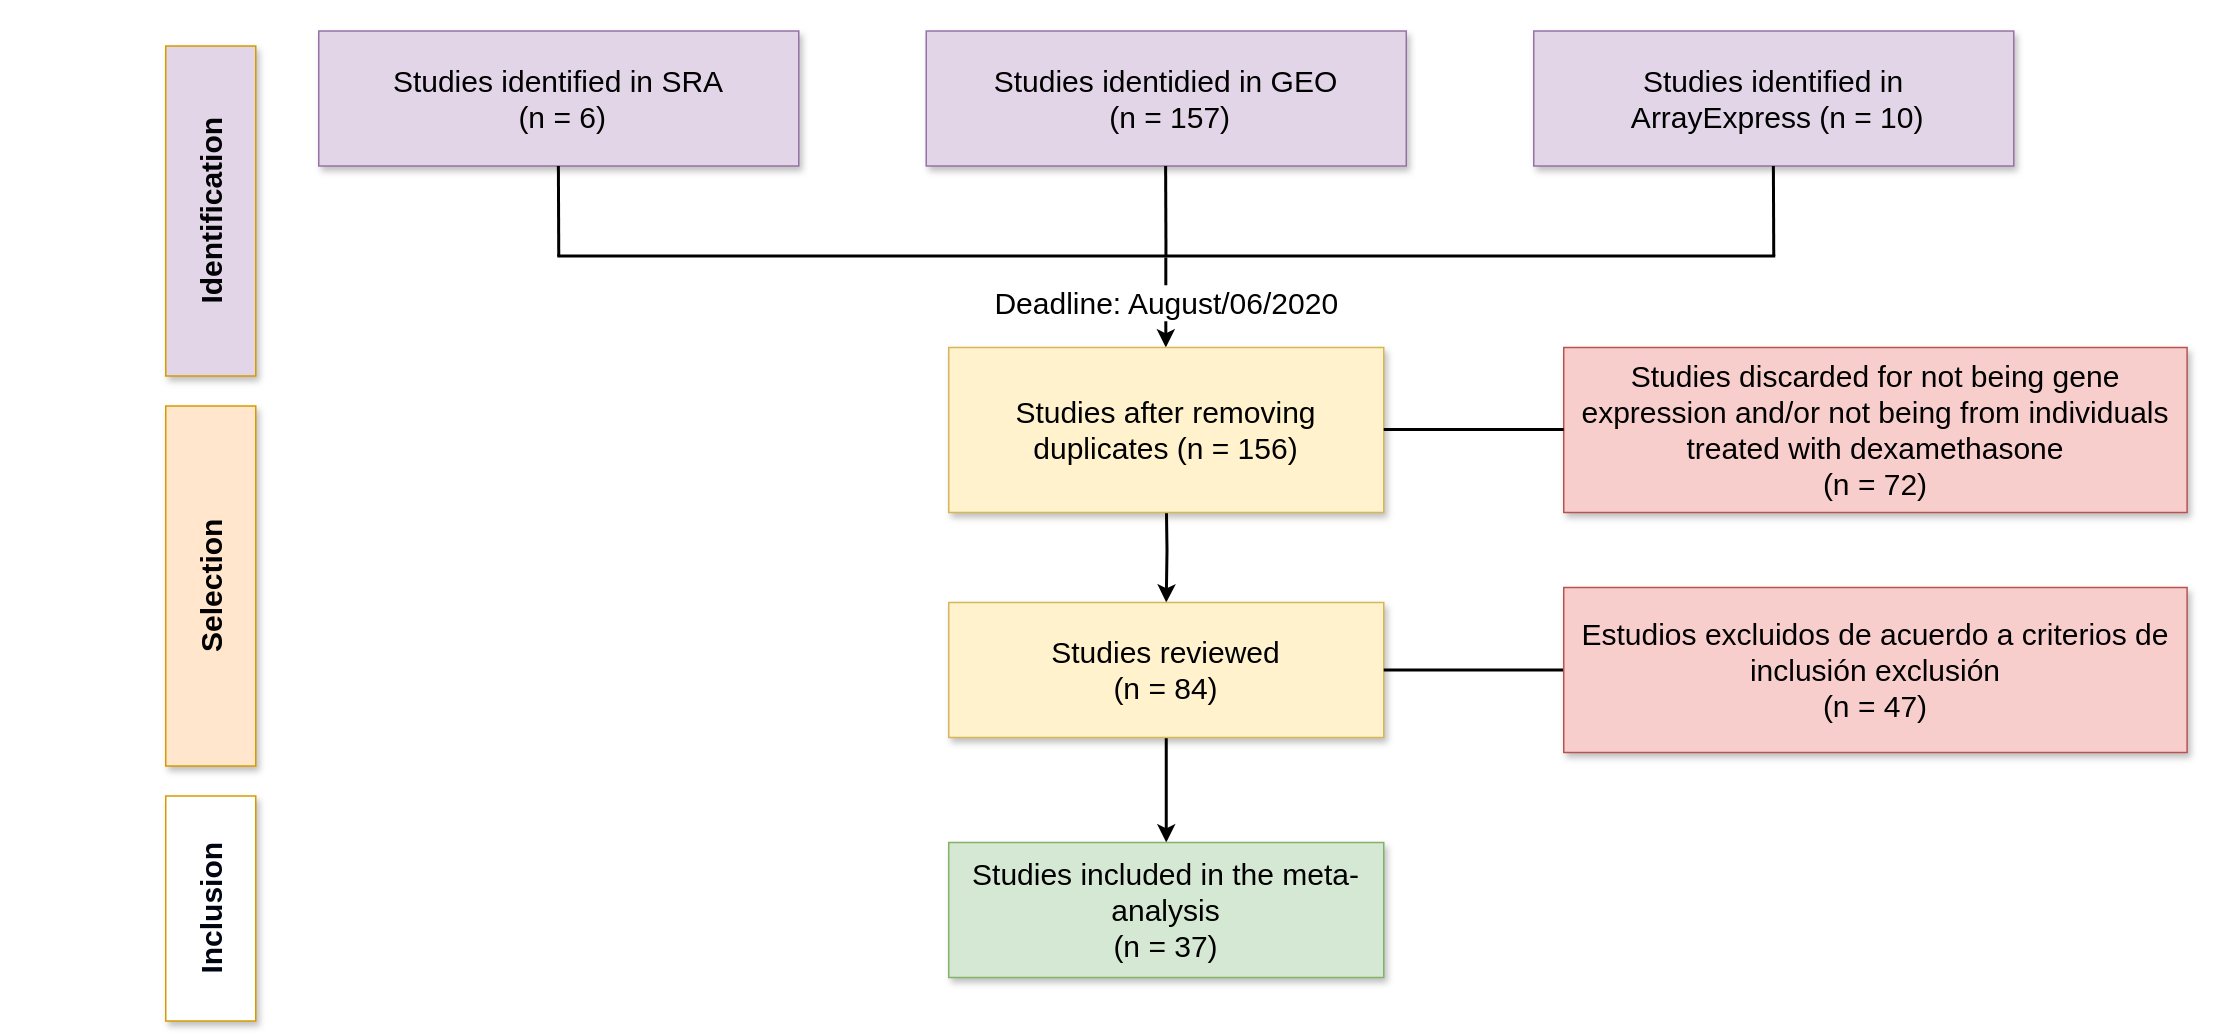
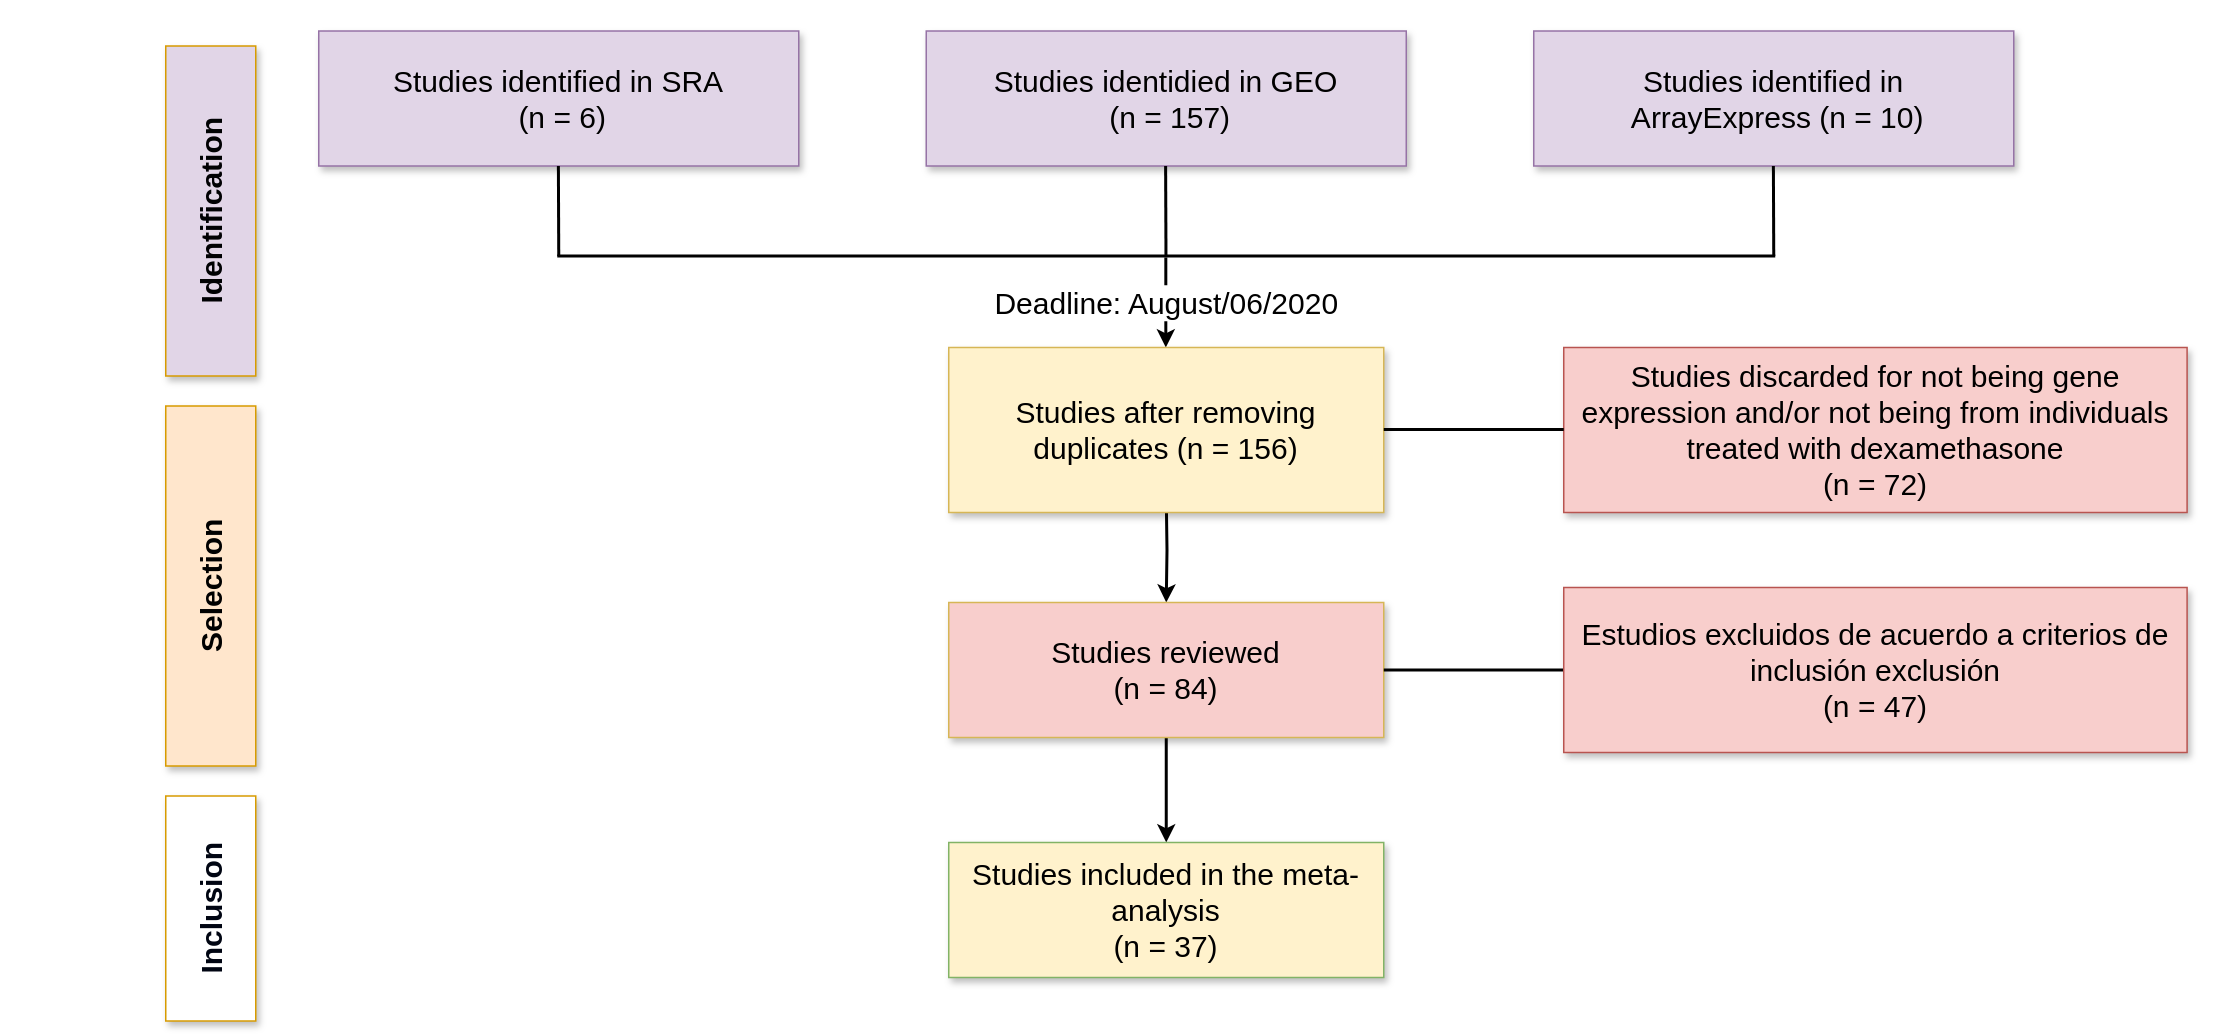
node "Studies reviewed (n = 84)": fillcolor #fff2cc -> #f8cecc
node "Studies included in the meta-analysis (n = 37)": fillcolor #d5e8d4 -> #fff2cc
